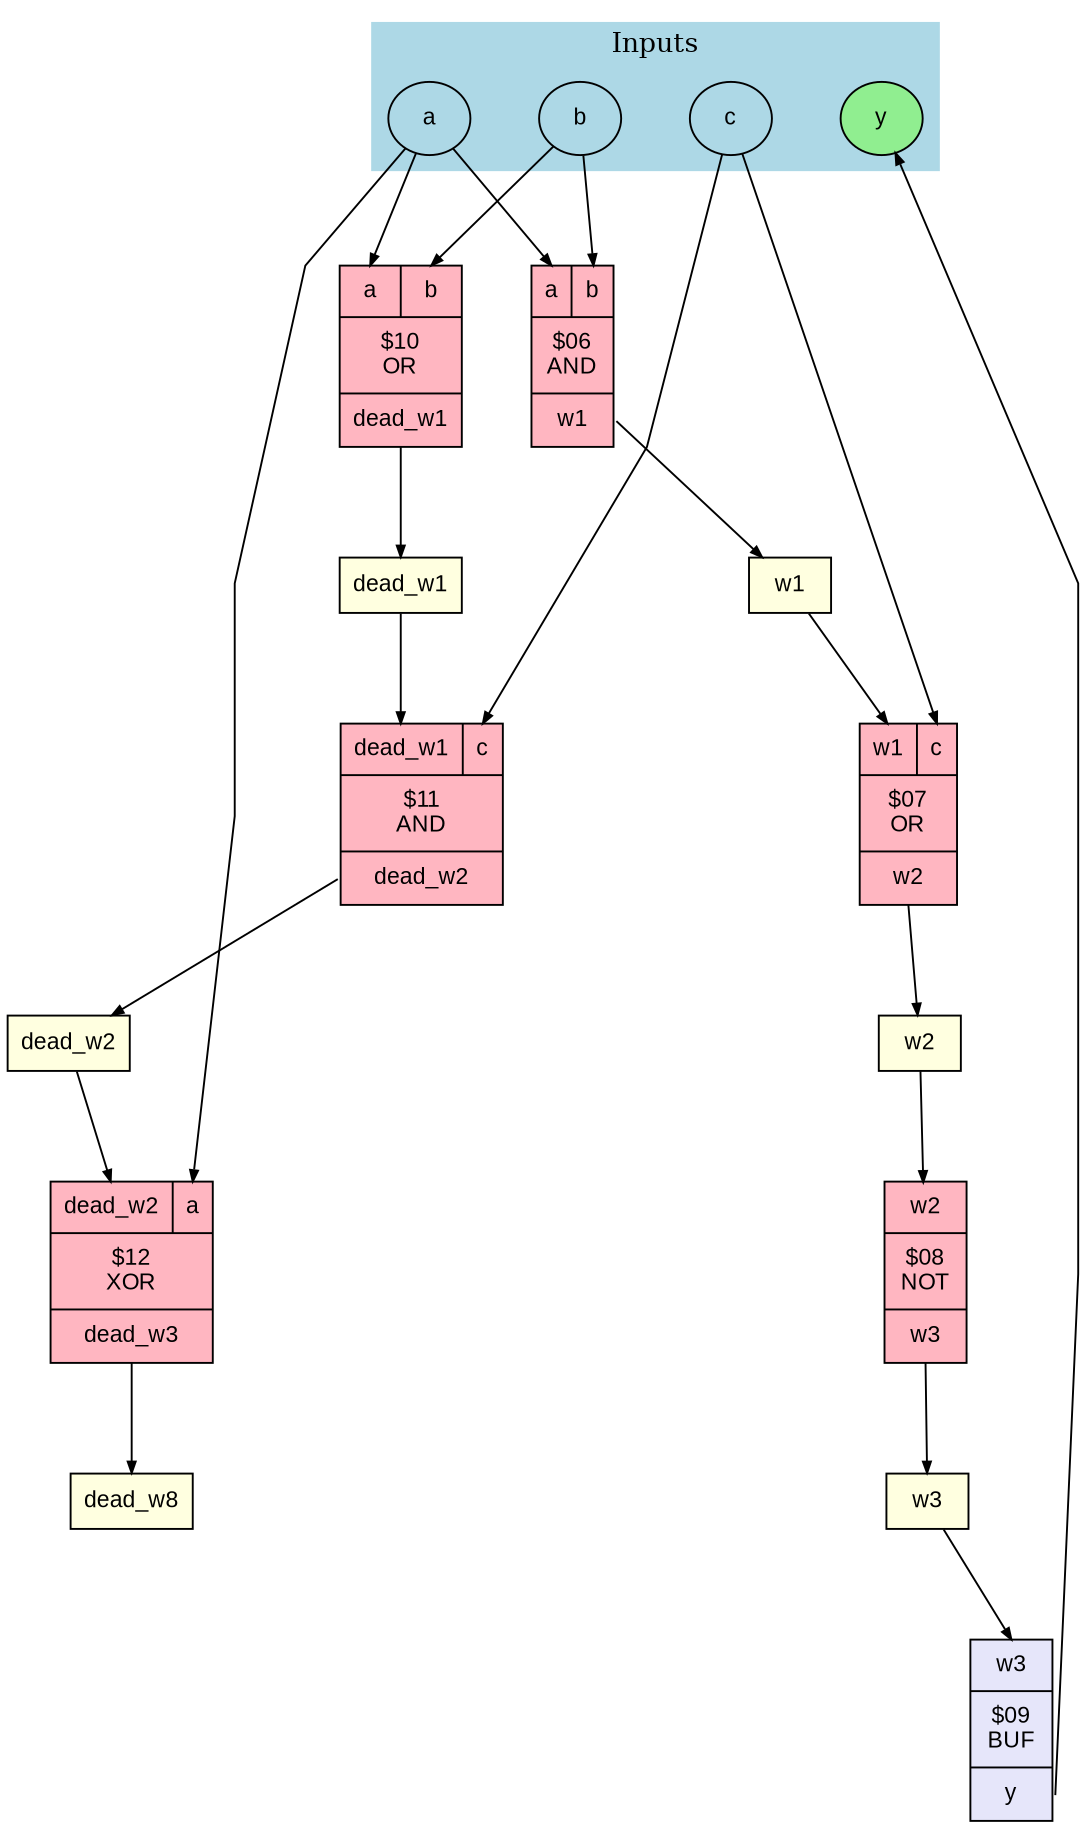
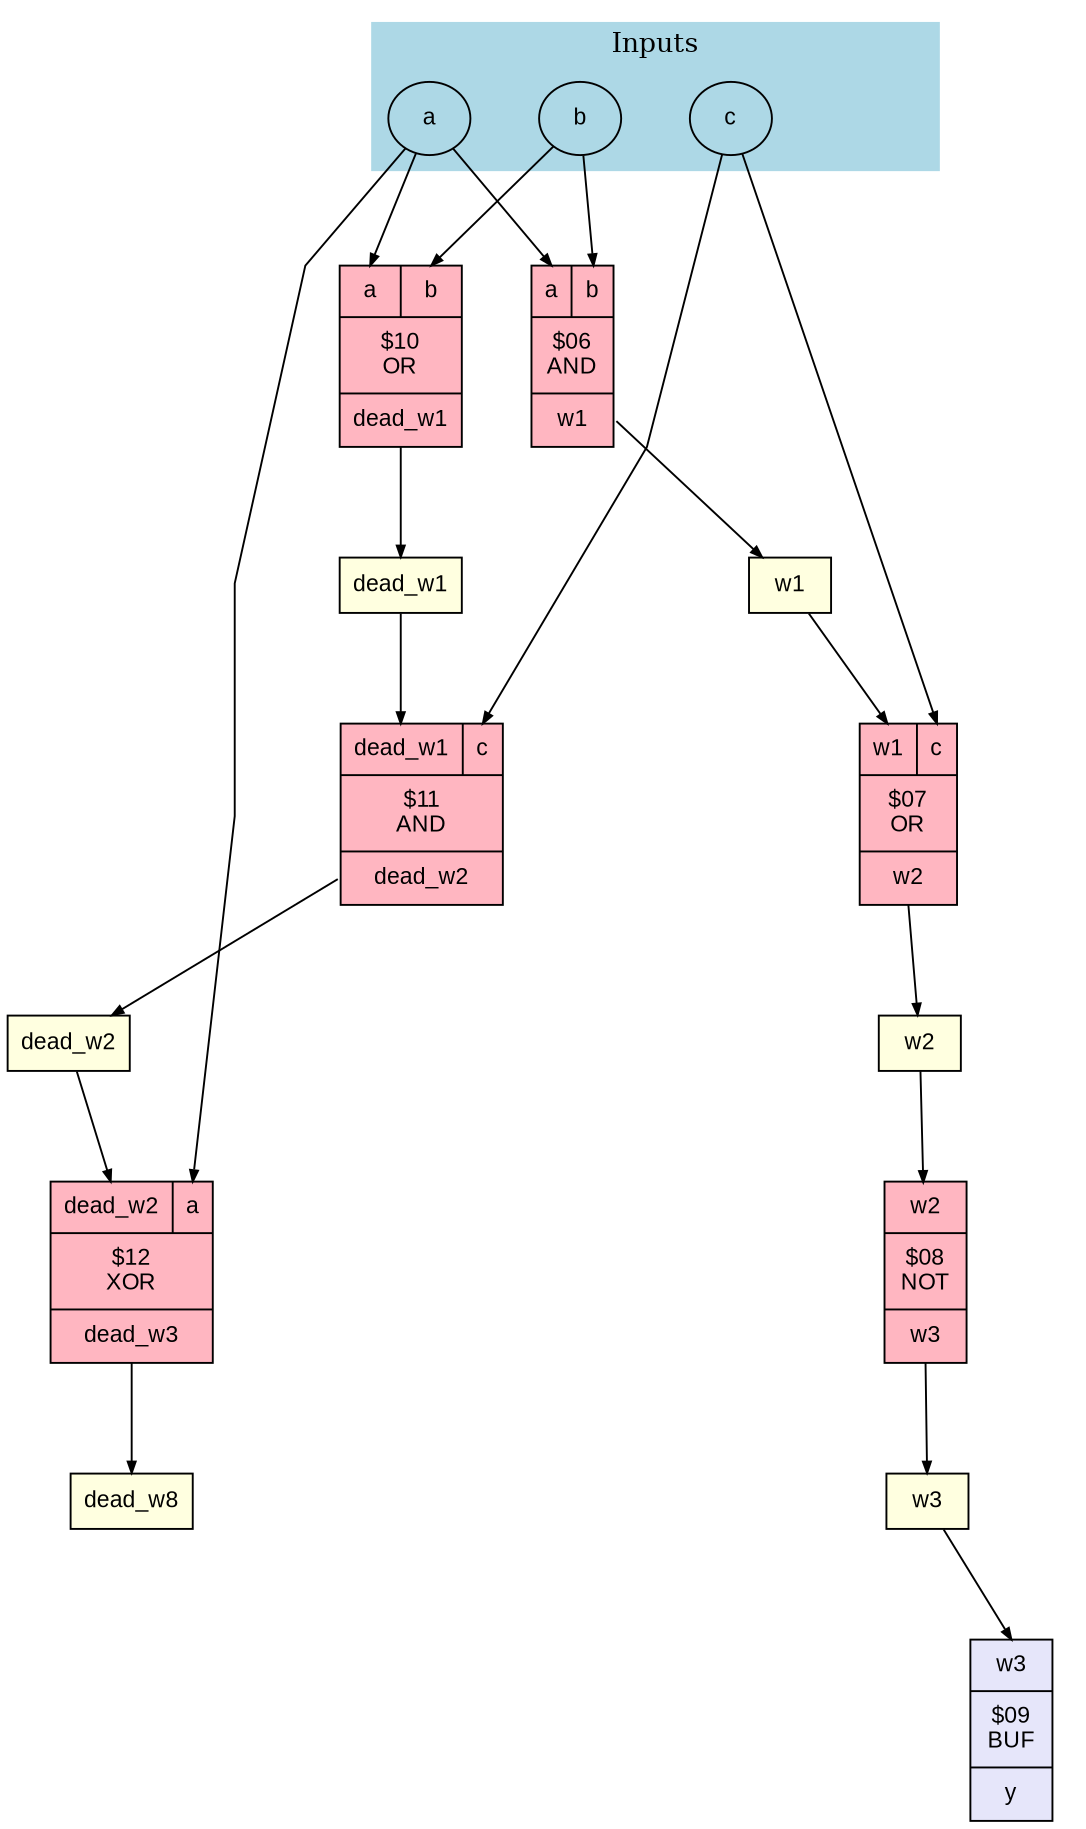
node "y": removed
